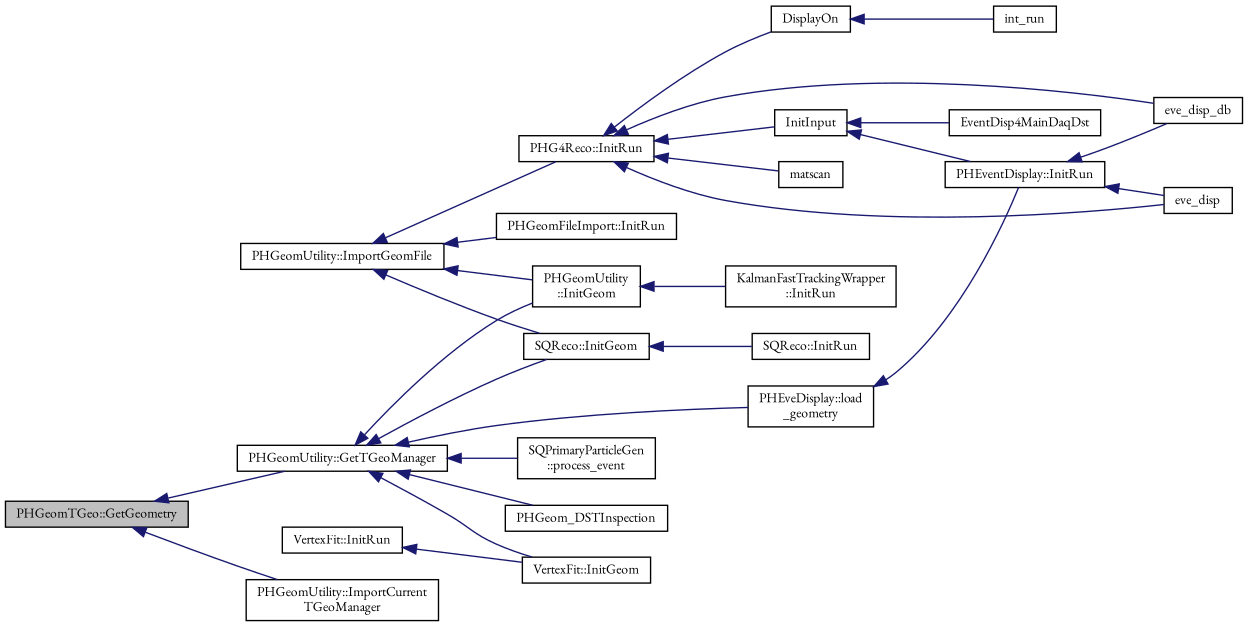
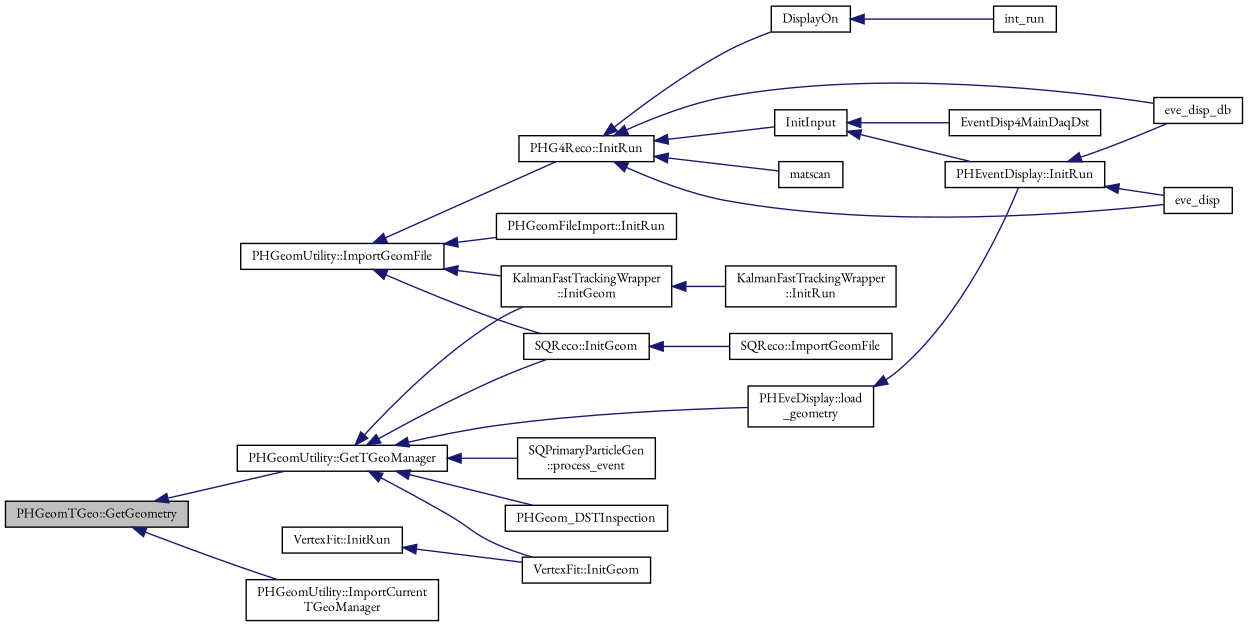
node "PHGeomUtility ::InitGeom": label "PHGeomUtility ::InitGeom" -> "KalmanFastTrackingWrapper ::InitGeom"
node "SQReco::InitRun": label "SQReco::InitRun" -> "SQReco::ImportGeomFile"
